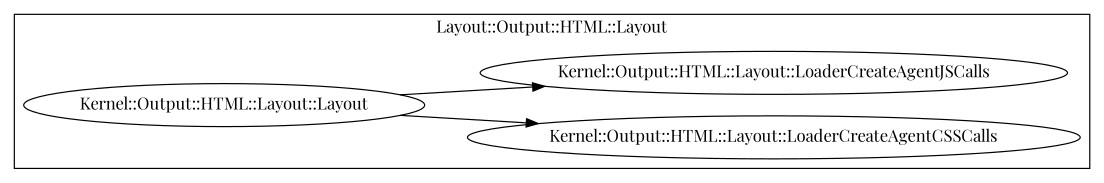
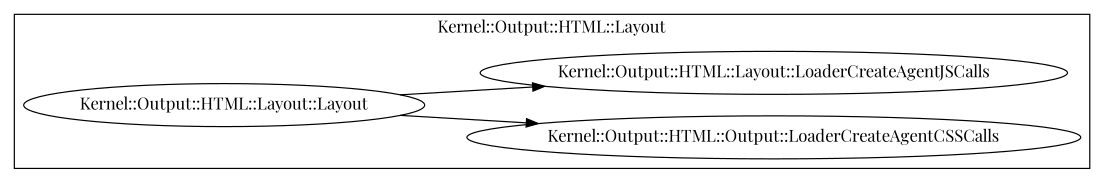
cluster "Layout::Output::HTML::Layout": label "Layout::Output::HTML::Layout" -> "Kernel::Output::HTML::Layout"
node "Kernel::Output::HTML::Layout::LoaderCreateAgentCSSCalls": label "Kernel::Output::HTML::Layout::LoaderCreateAgentCSSCalls" -> "Kernel::Output::HTML::Output::LoaderCreateAgentCSSCalls"
